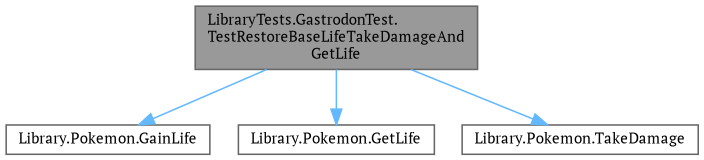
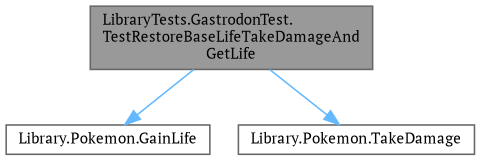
node "Library.Pokemon.GetLife": removed
